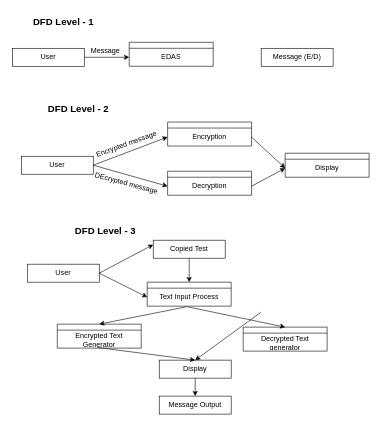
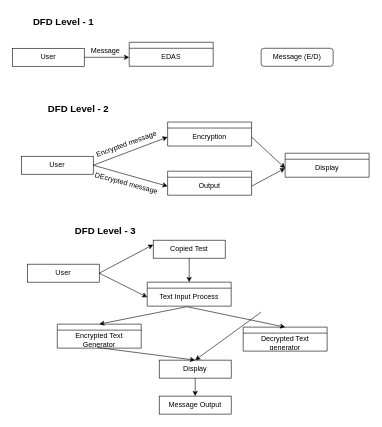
node "Message (E/D)": shape rectangle -> rounded rectangle
node "Decryption": label "Decryption" -> "Output"
